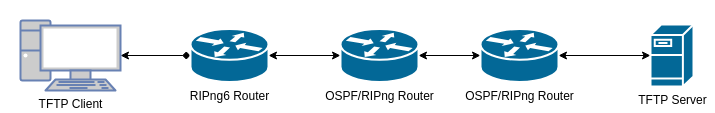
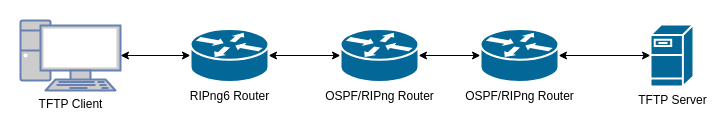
edge "TFTP Client" -- "RIPng6 Router": arrowhead diamond -> classic
